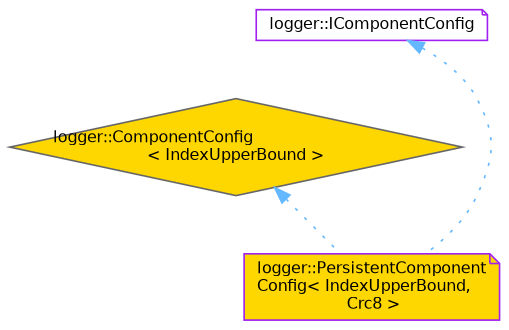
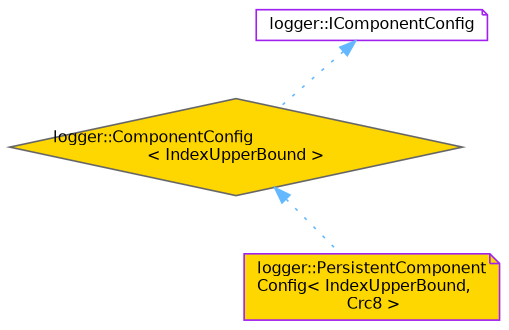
edge "logger::PersistentComponent Config< IndexUpperBound, Crc8 >" -> "logger::IComponentConfig": now "logger::ComponentConfig < IndexUpperBound >" -> "logger::IComponentConfig"
